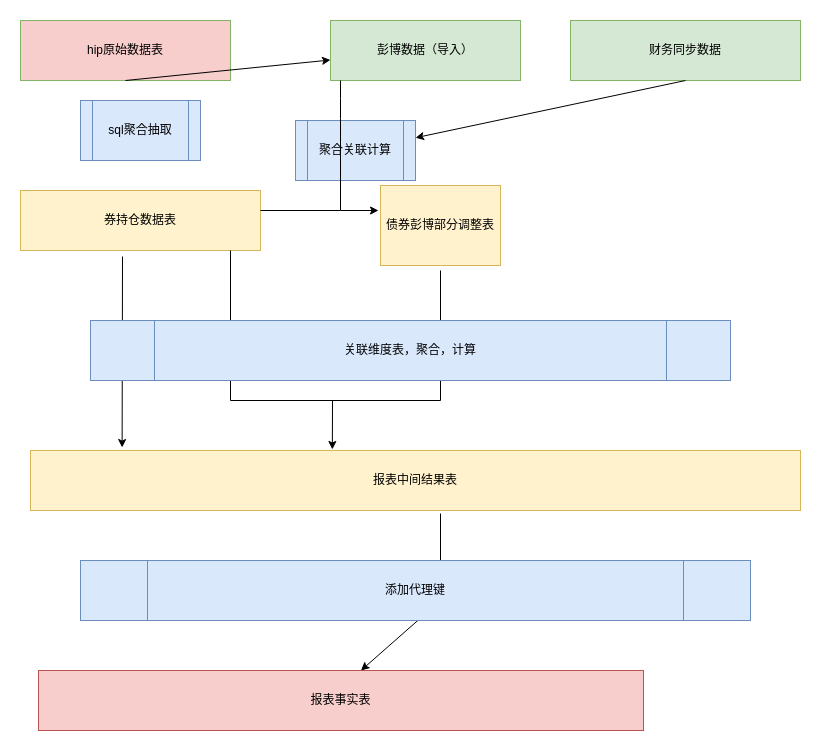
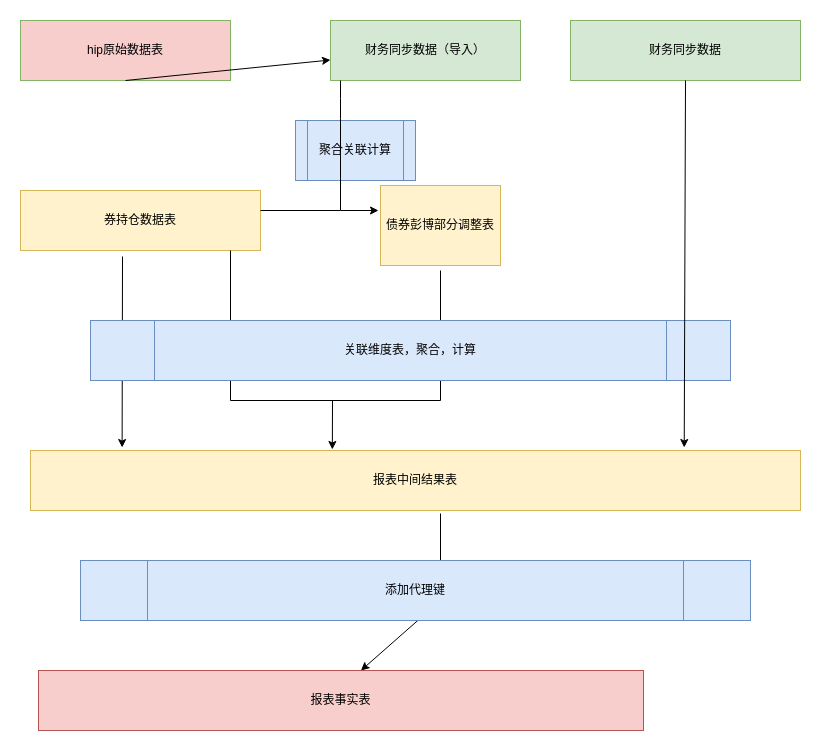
node "彭博数据（导入）": label "彭博数据（导入）" -> "财务同步数据（导入）"
edge "财务同步数据" -> "聚合关联计算": now "财务同步数据" -> "报表中间结果表"
node "sql聚合抽取": removed
